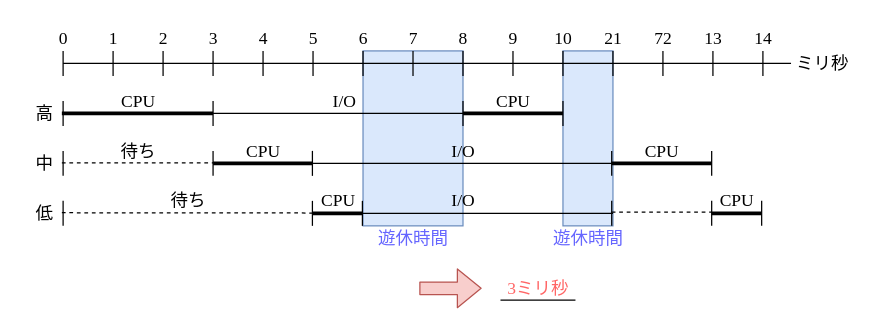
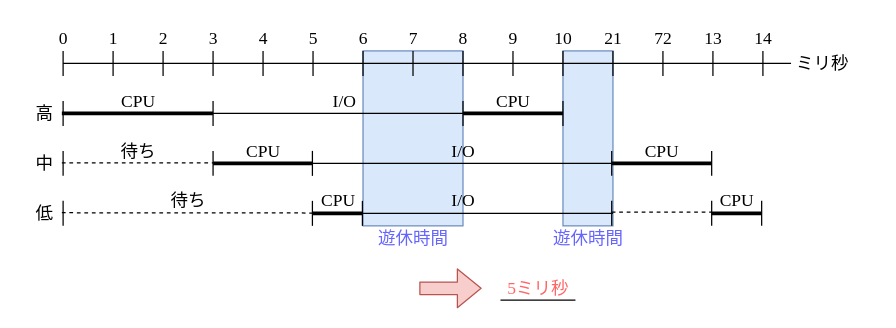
node "3ミリ秒": label "3ミリ秒" -> "5ミリ秒"
